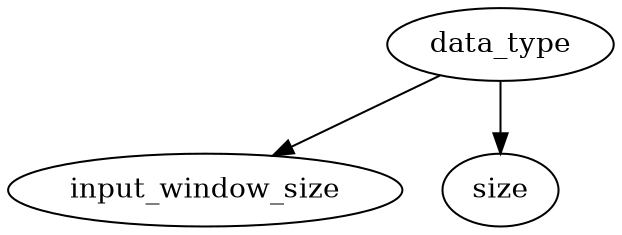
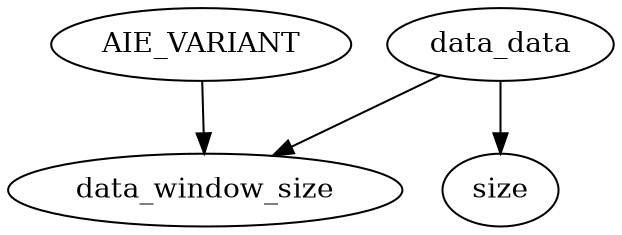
node "AIE_VARIANT": added
node "data_type": label "data_type" -> "data_data"
node "input_window_size": label "input_window_size" -> "data_window_size"
